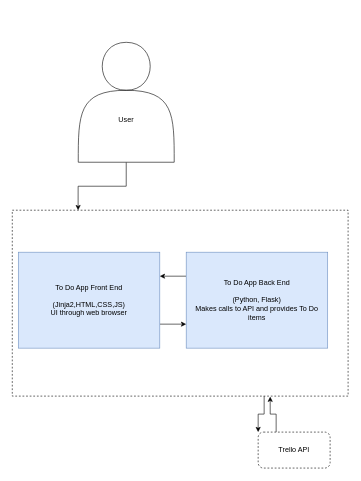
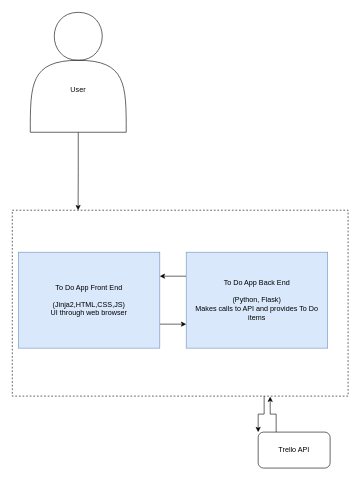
node "User": moved (126, 102) -> (78, 72)
node "Trello API": style dashed -> solid
